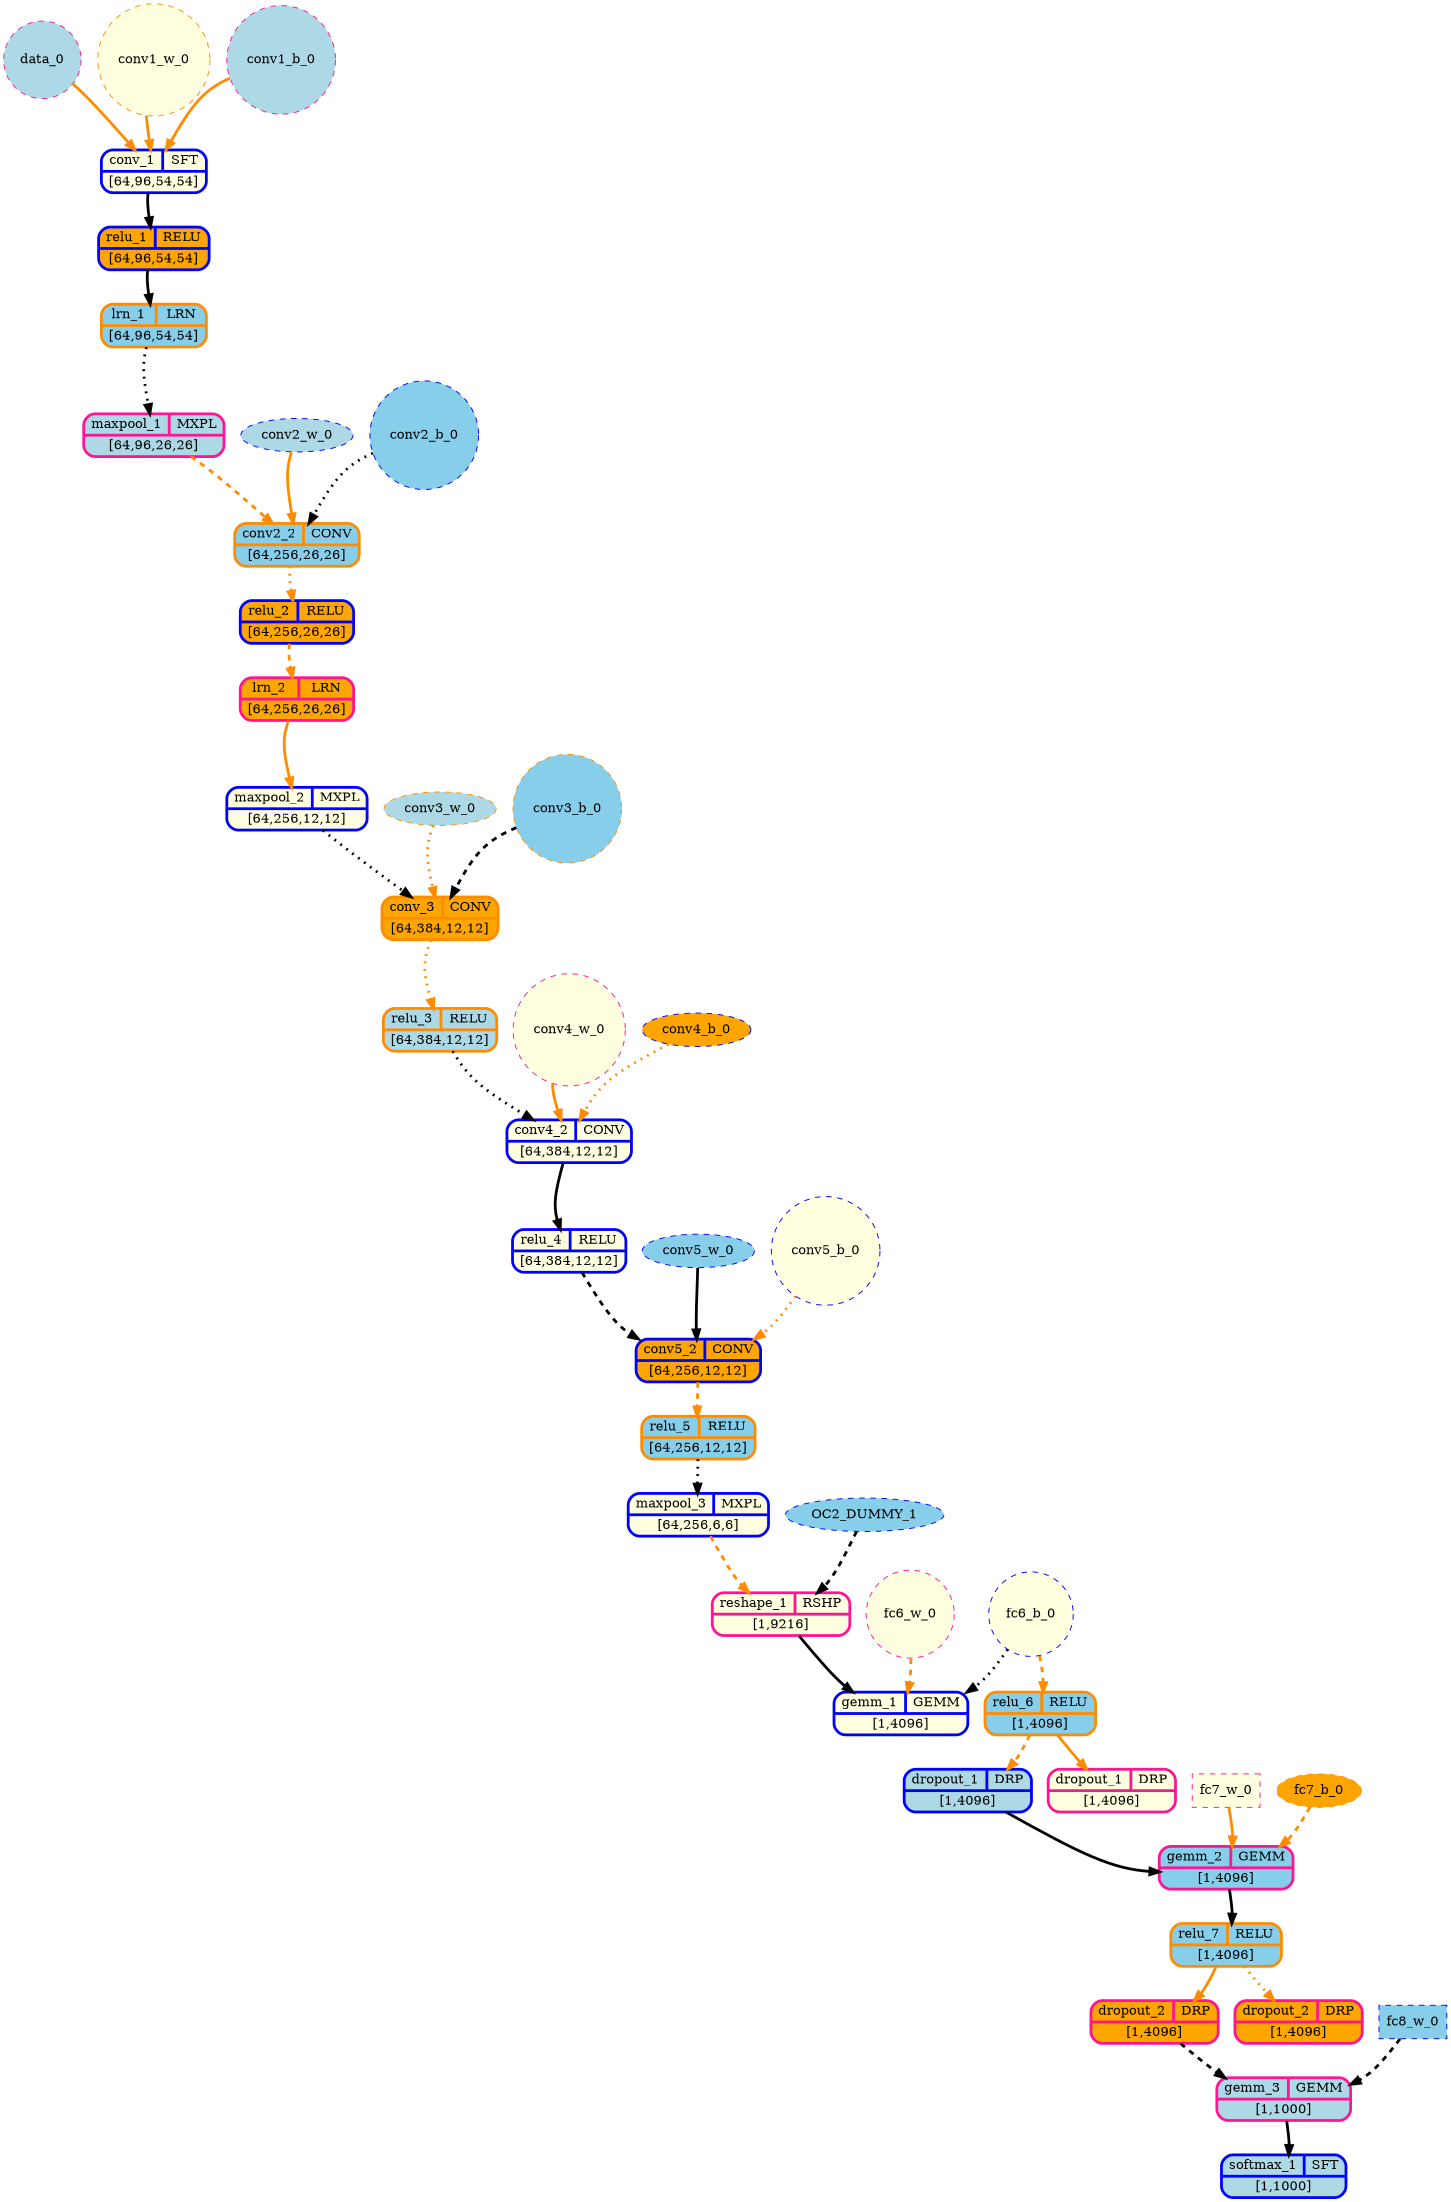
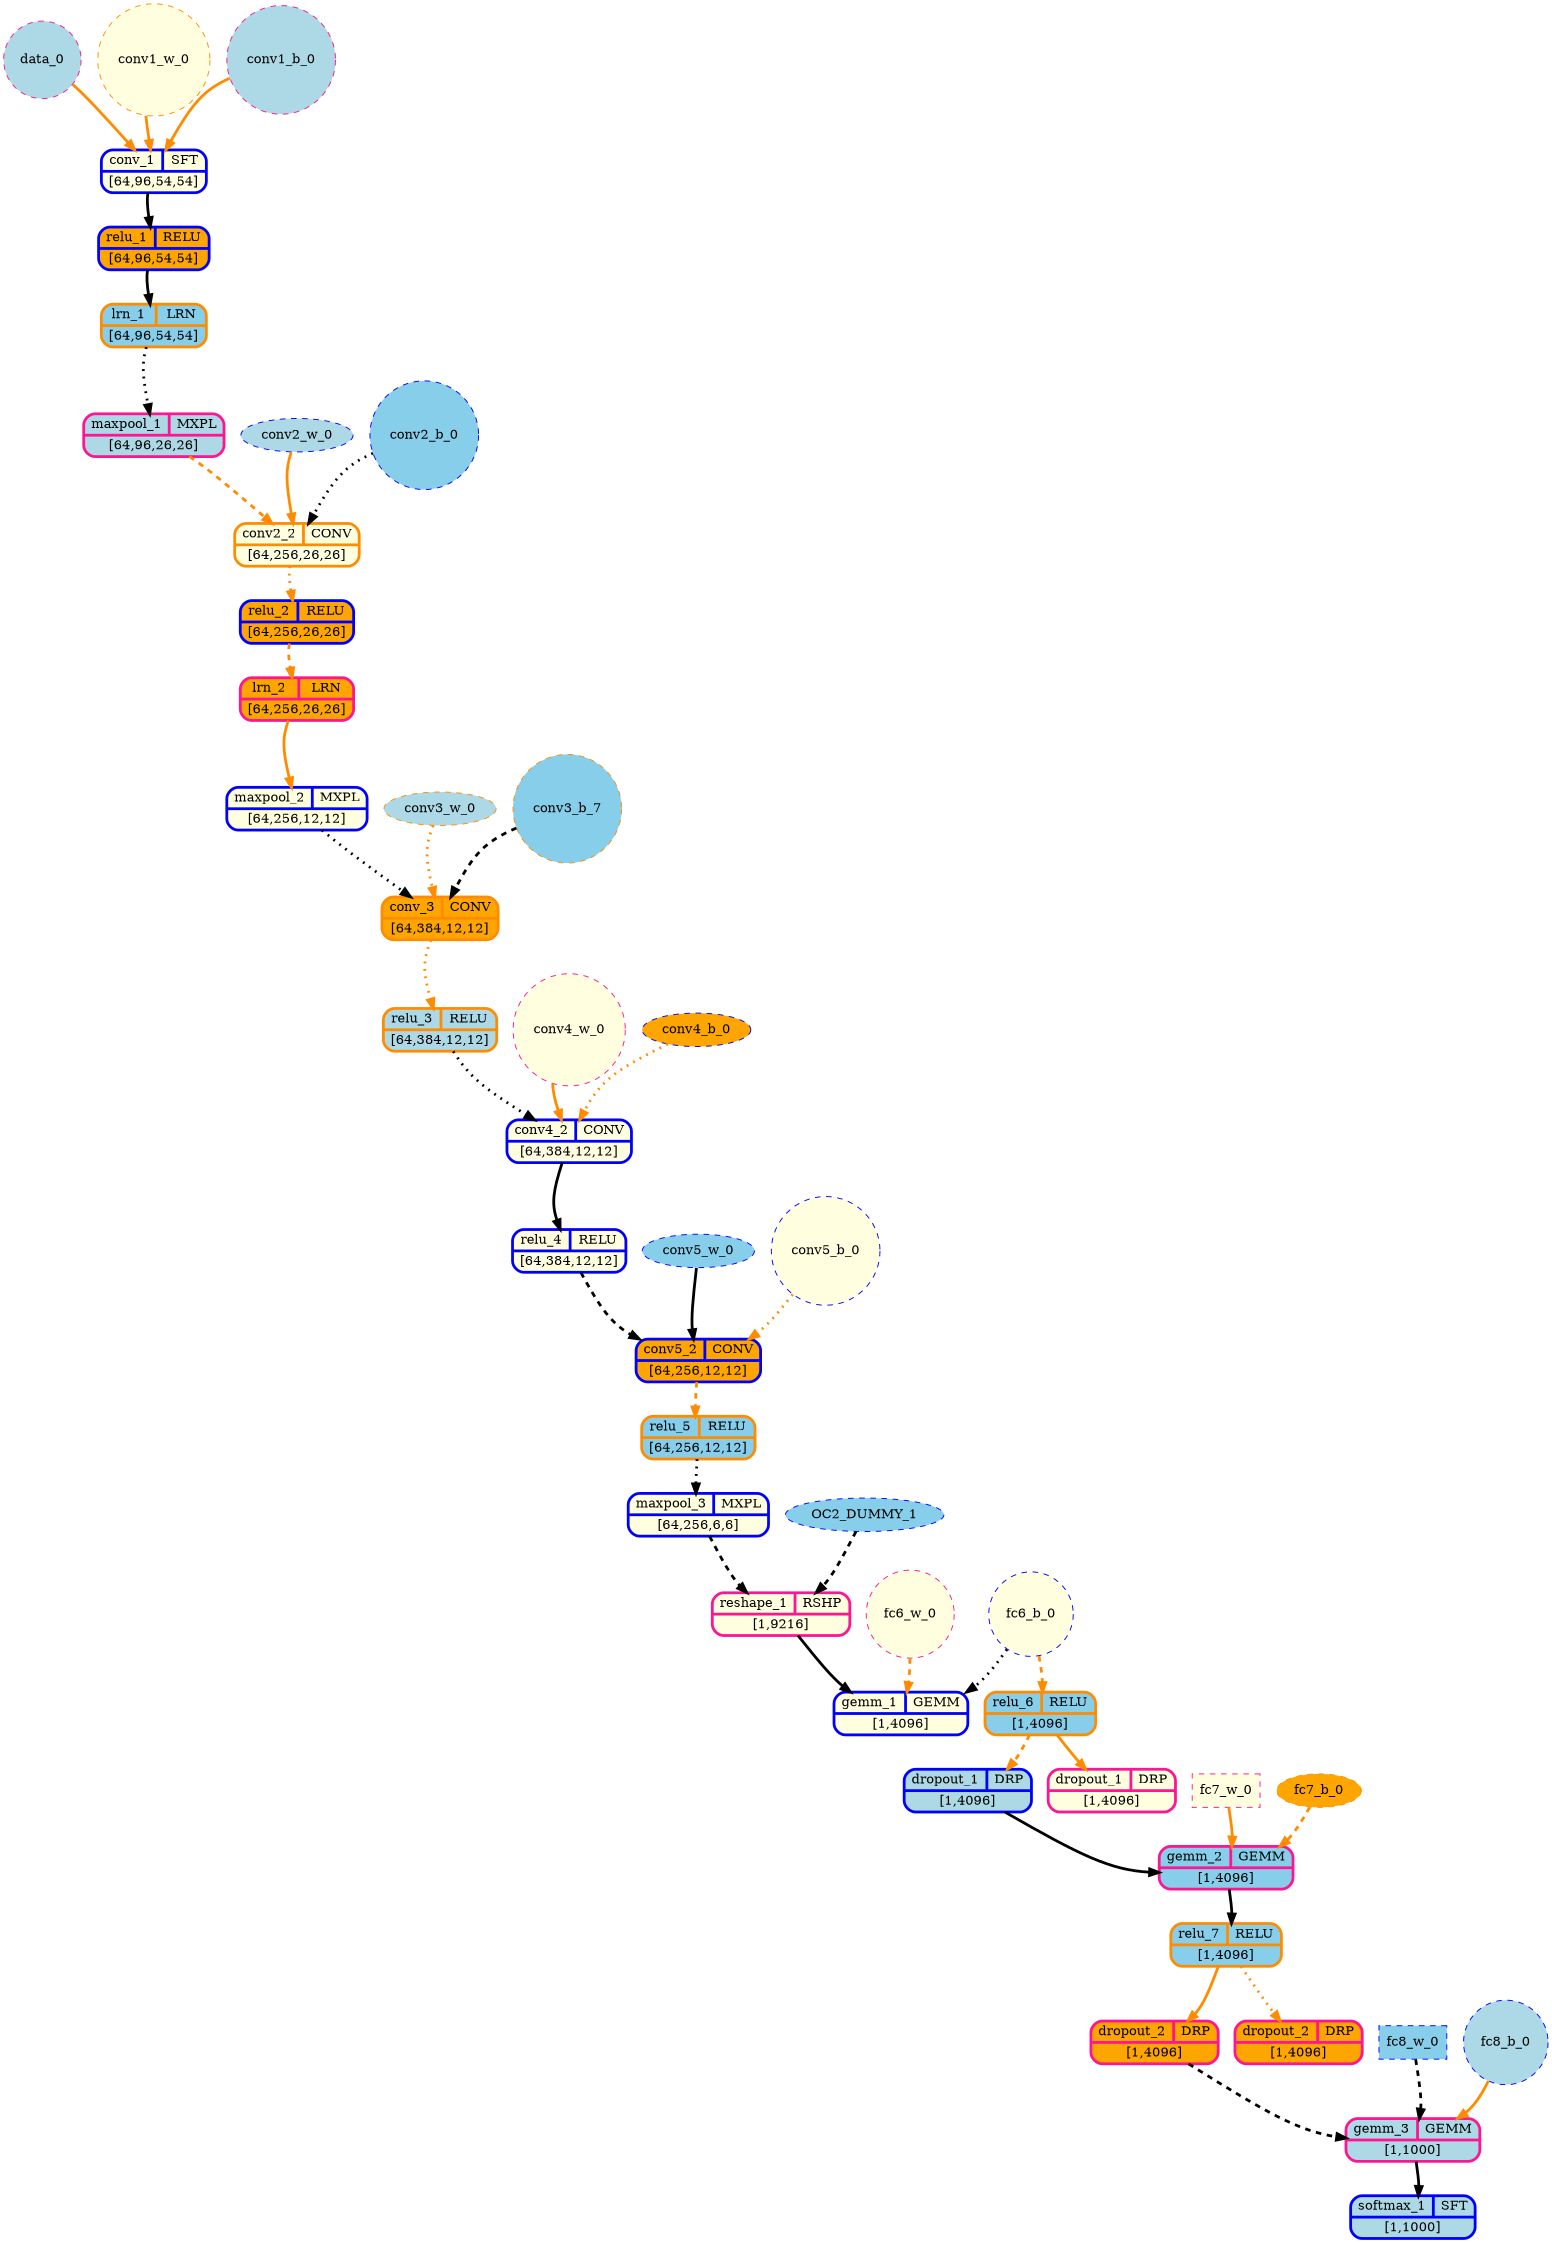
node "conv2_2": fillcolor skyblue -> lightyellow
node "conv3_b_0": label "conv3_b_0" -> "conv3_b_7"
edge "maxpool_3" -> "reshape_1": color darkorange -> black
node "fc8_b_0": added
